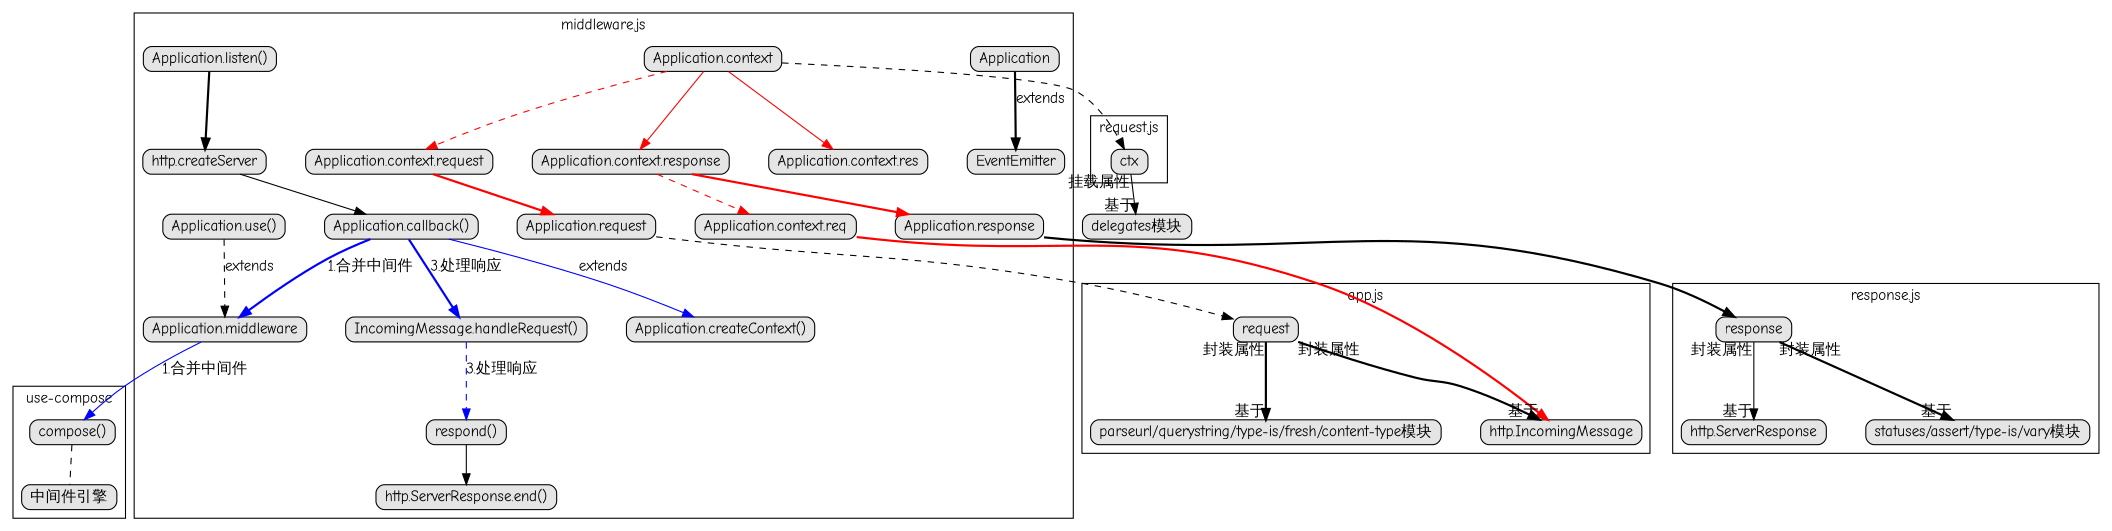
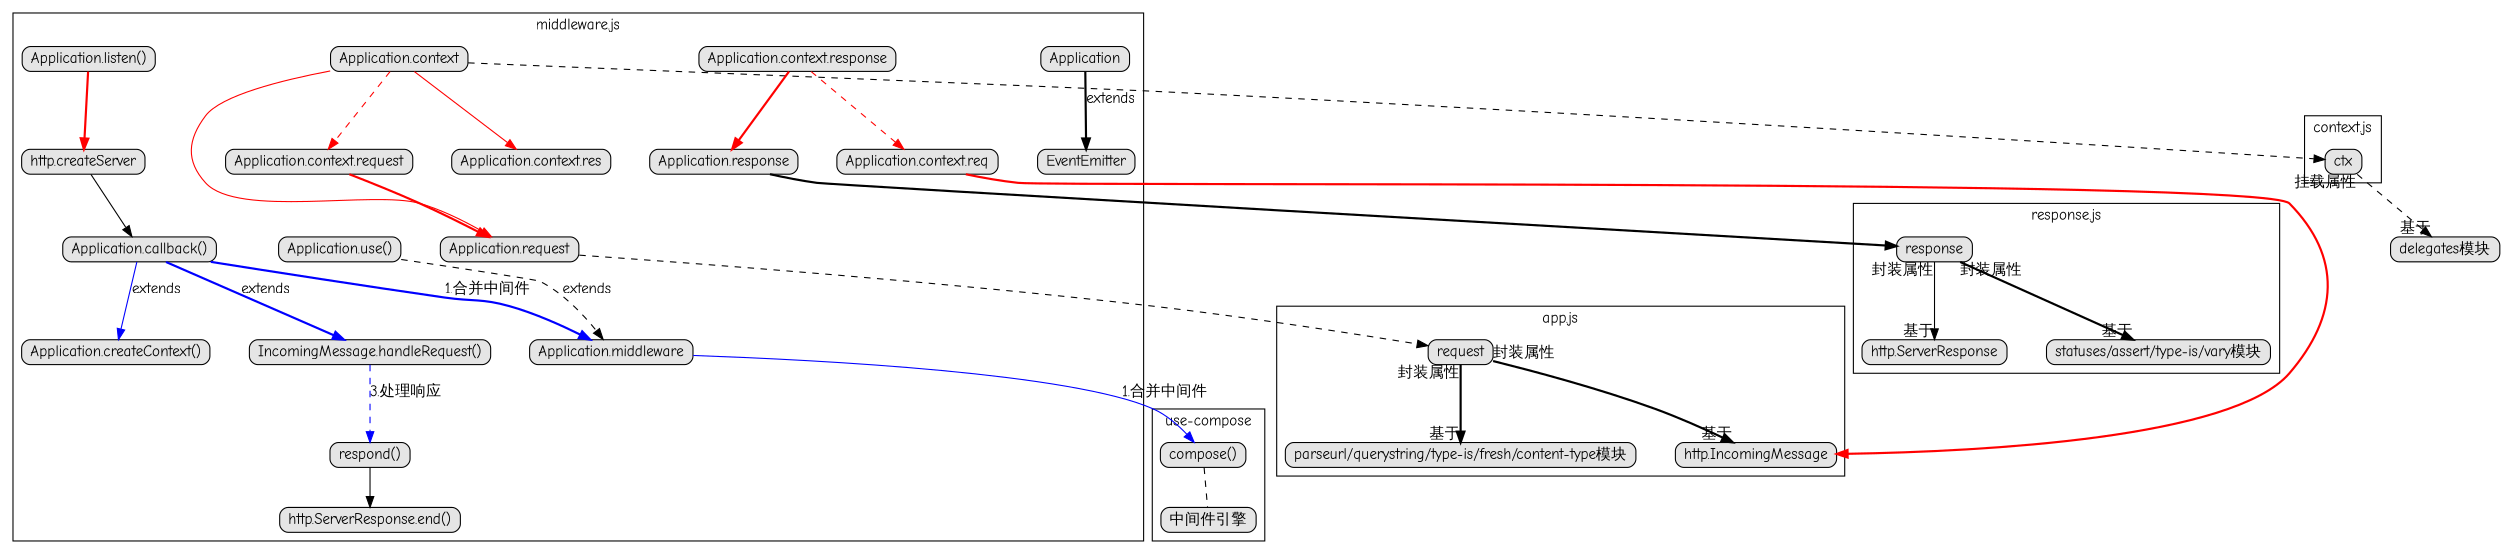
edge "Application.listen()" -> "http.createServer": color black -> red
edge "Application.context" -> "Application.context.response": now "Application.context" -> "Application.request"
cluster "request.js": label "request.js" -> "context.js"
edge "ctx" -> "delegates模块": style solid -> dashed
edge "Application.callback()" -> "IncomingMessage.handleRequest()": label "3.处理响应" -> "extends"
